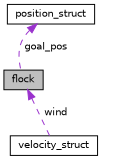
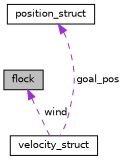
edge "flock" -> "position_struct": now "velocity_struct" -> "position_struct"
